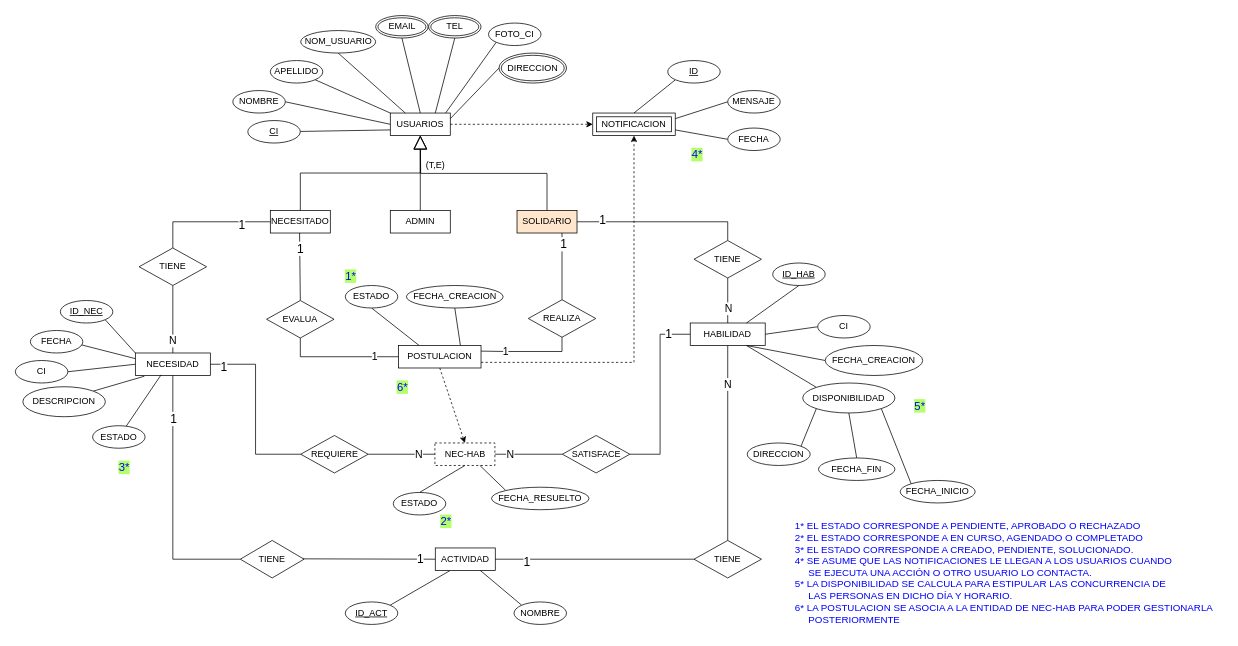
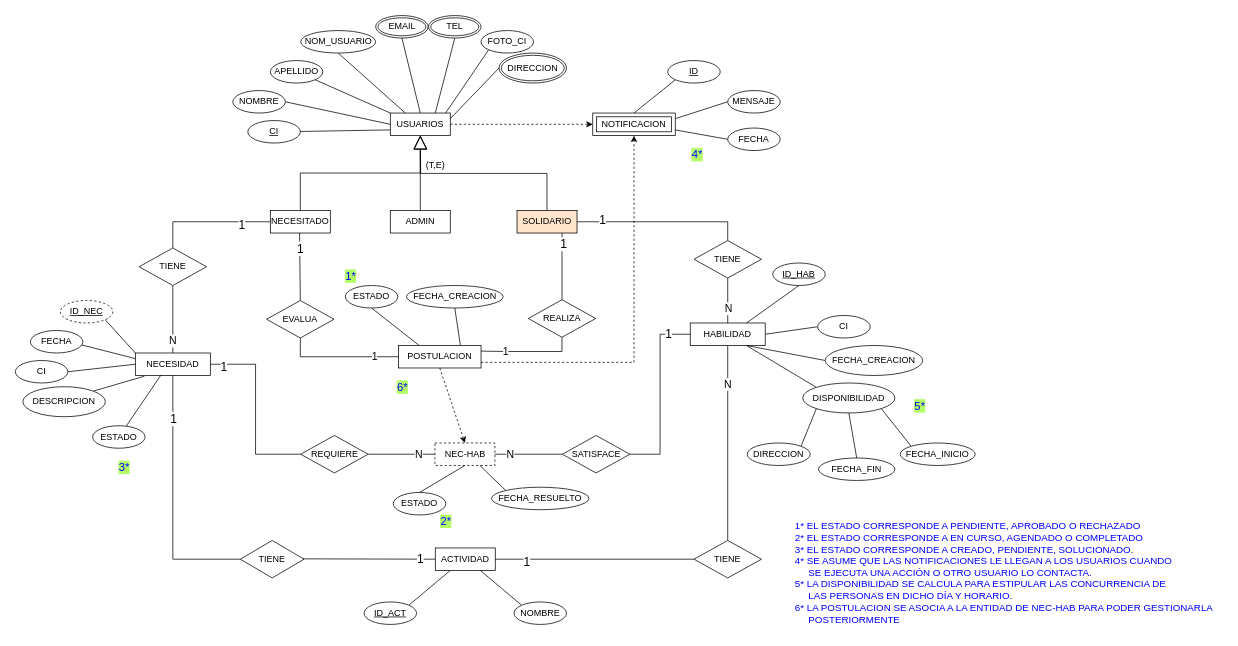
node "FOTO_CI": moved (515, 34) -> (507, 42)
node "ID_NEC": style solid -> dashed
node "FECHA_INICIO": moved (938, 492) -> (938, 454)
node "ID_ACT": moved (372, 613) -> (390, 613)
